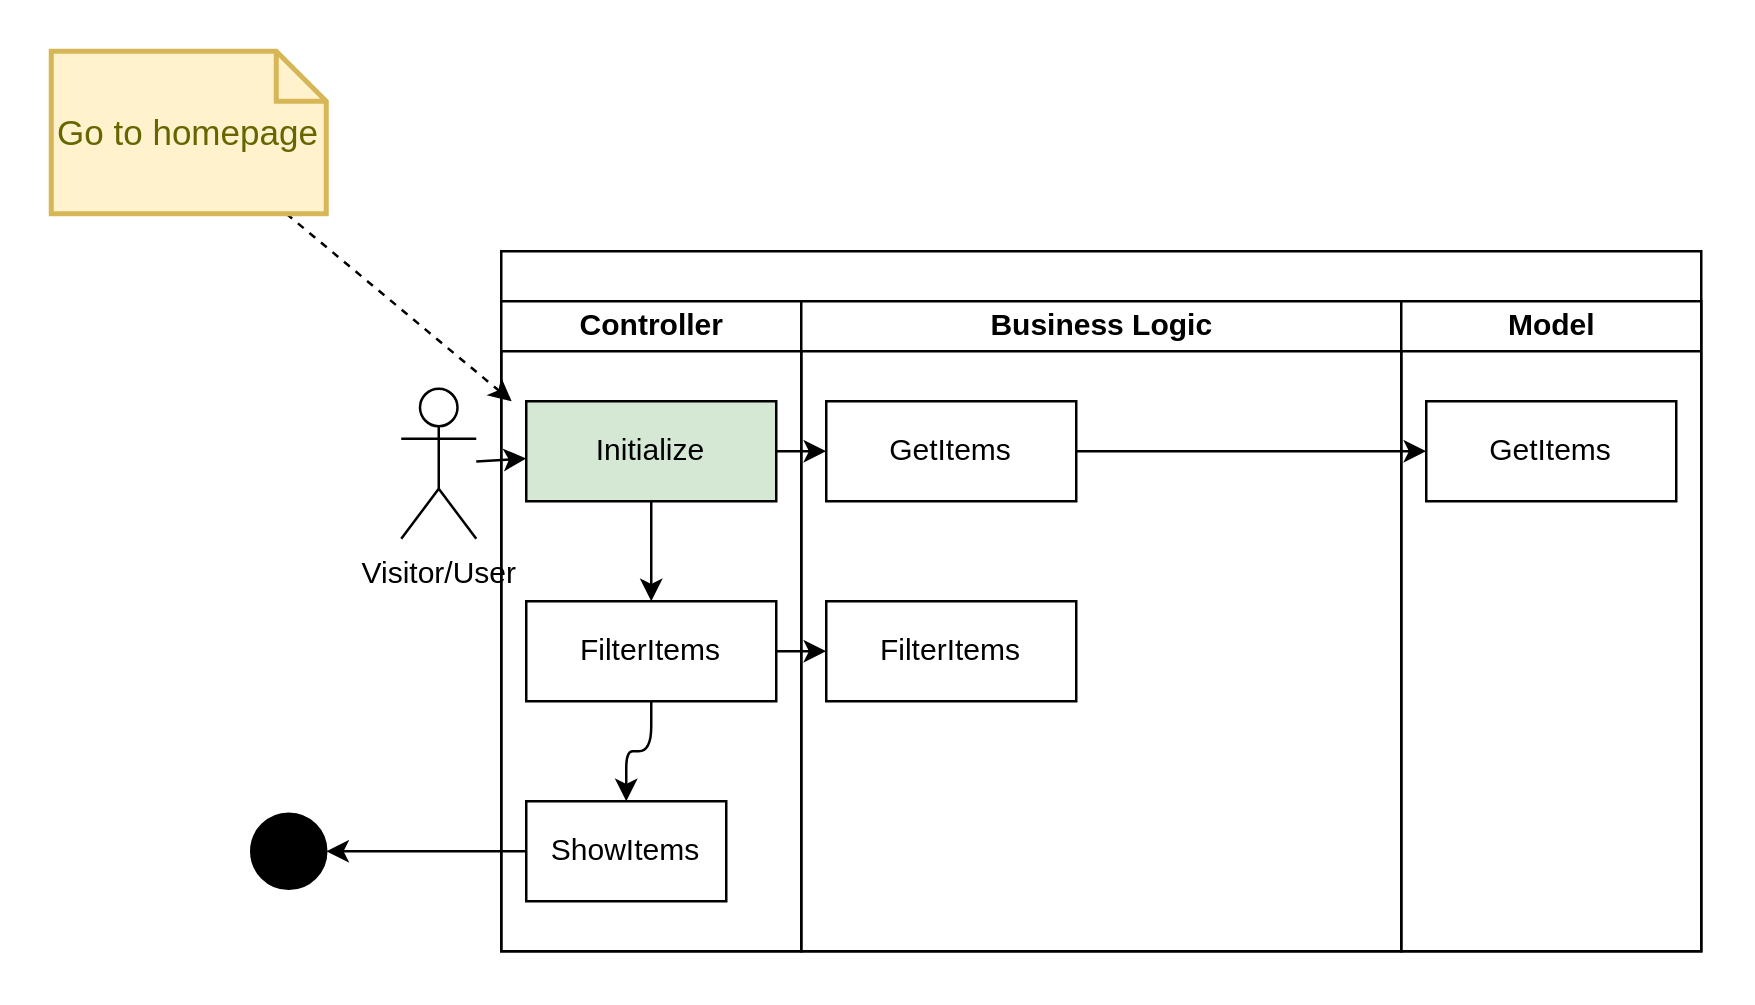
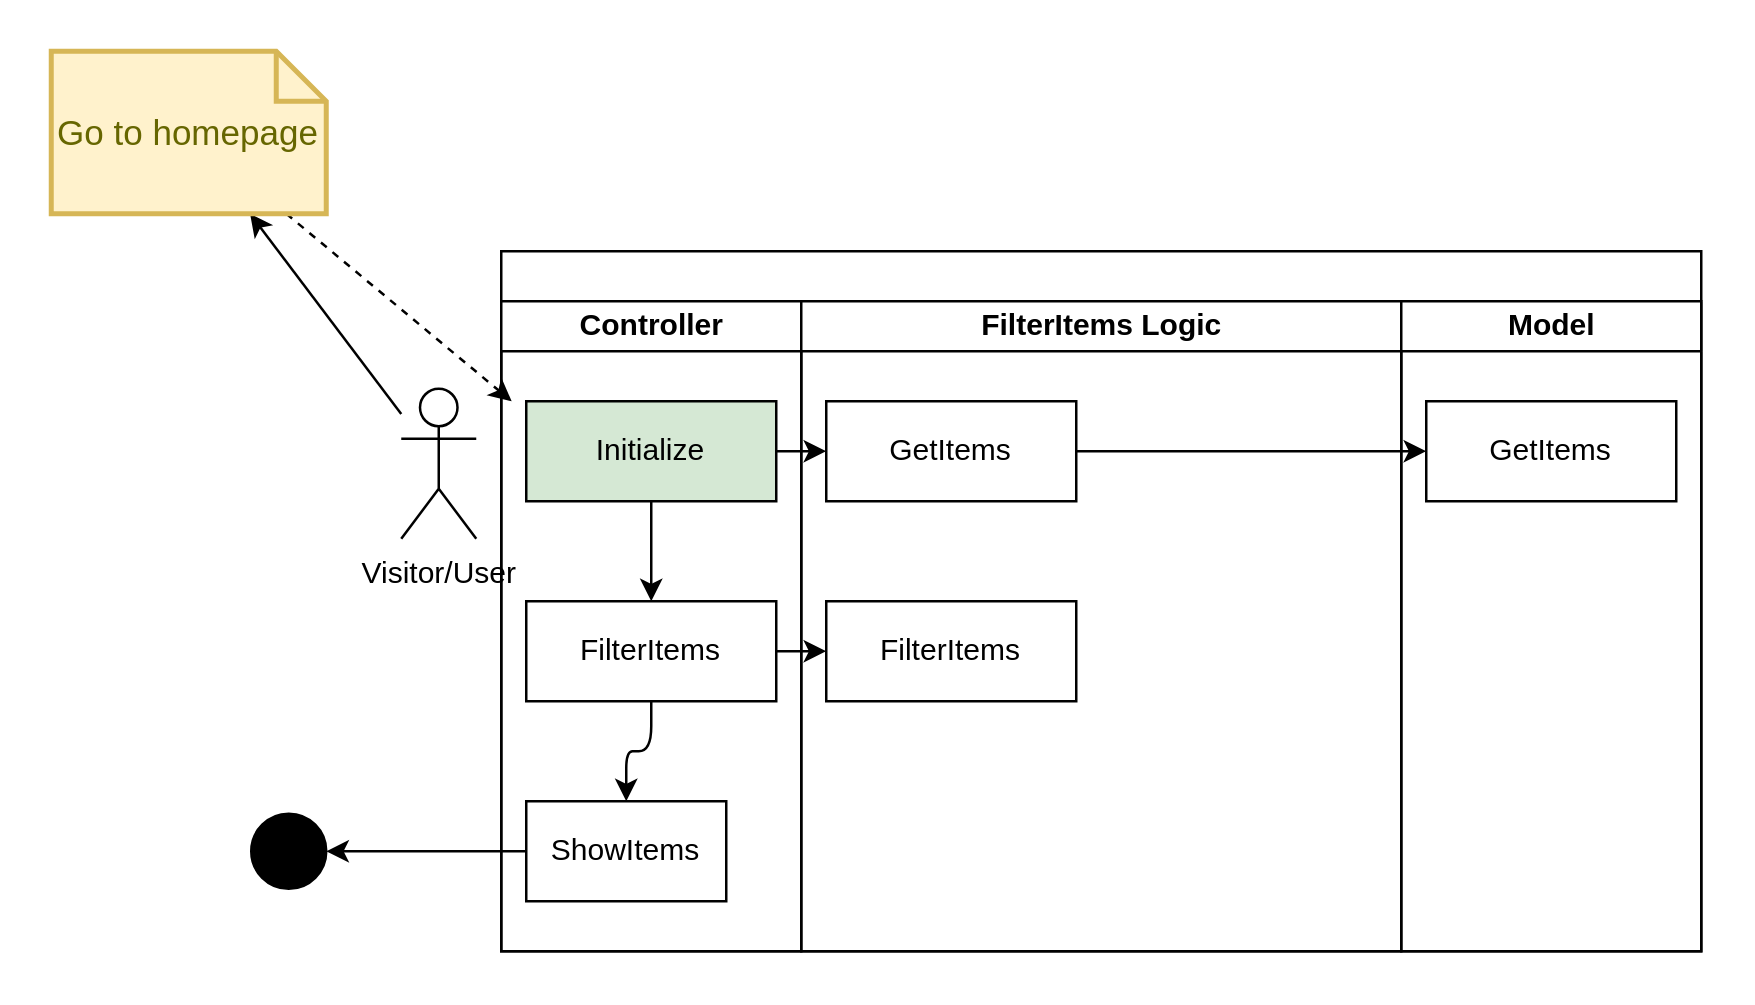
node "Business Logic": label "Business Logic" -> "FilterItems Logic"
edge "Visitor/User" -> "Initialize": now "Visitor/User" -> "Go to homepage"
